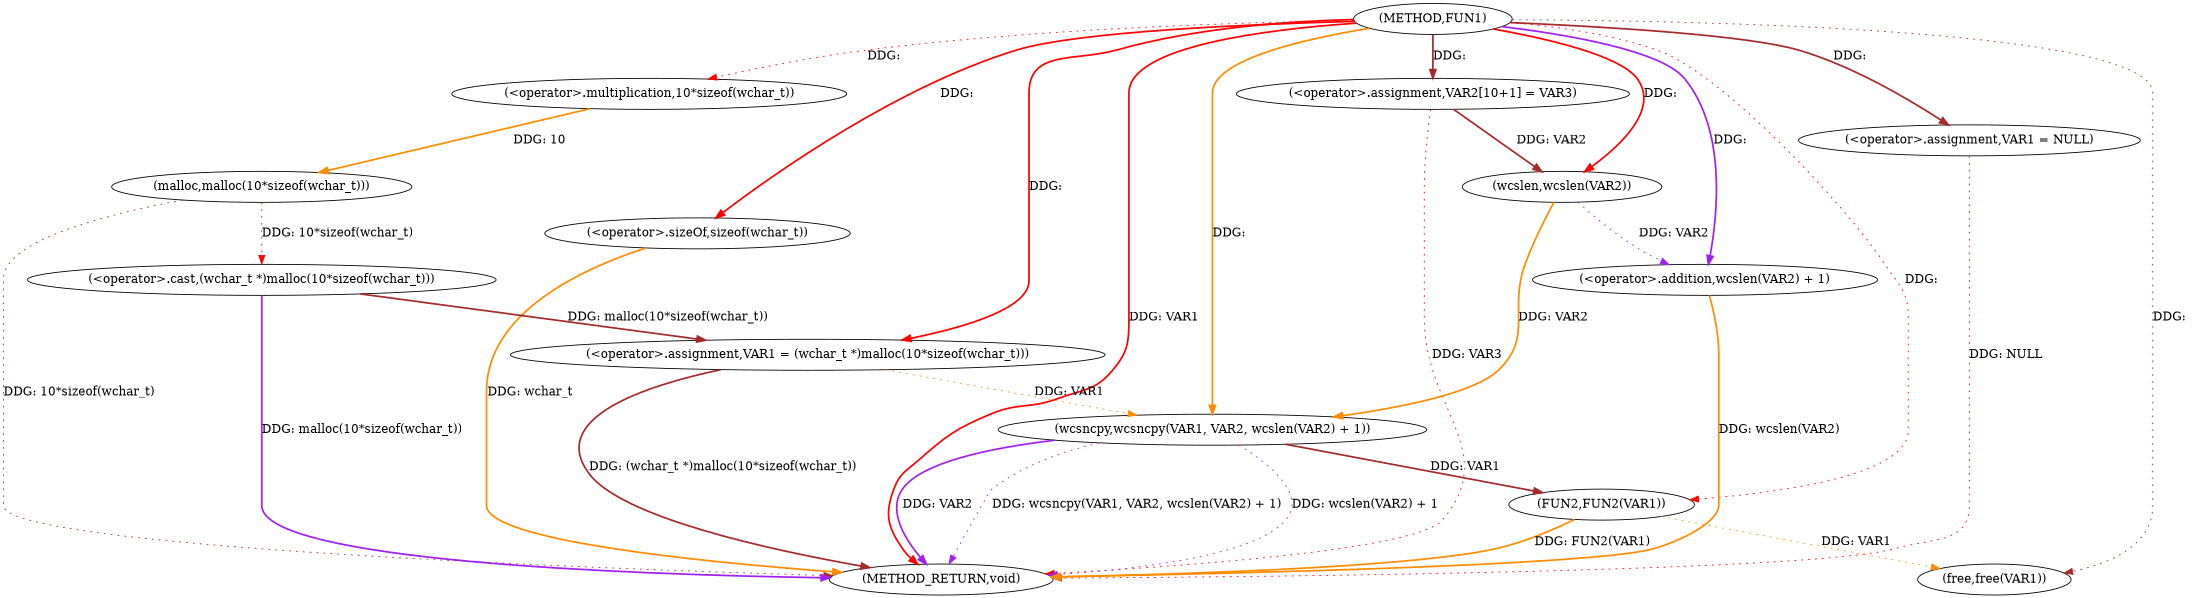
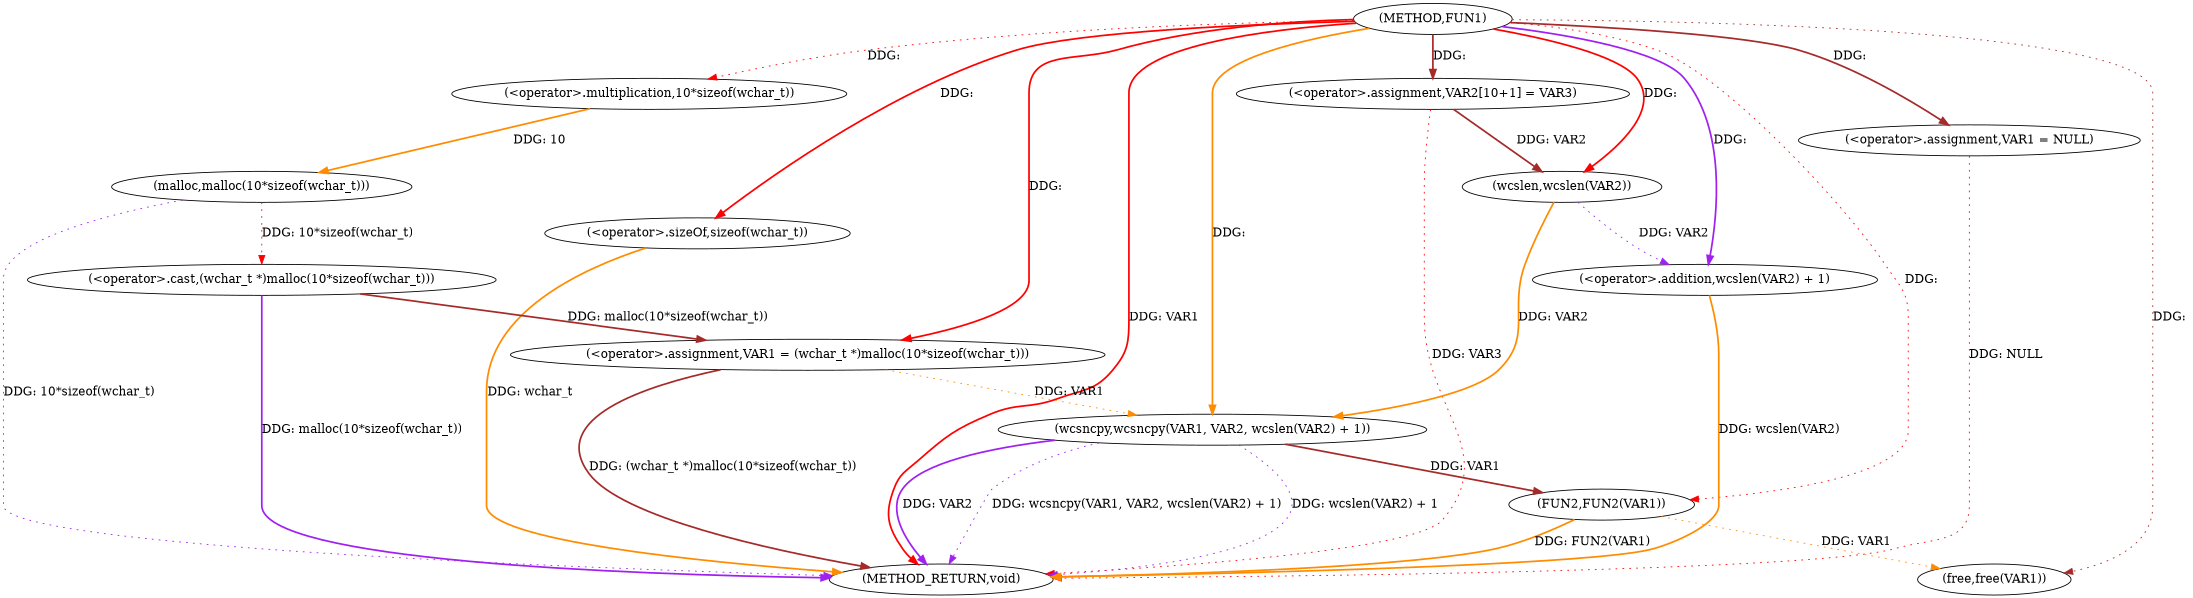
edge "(malloc,malloc(10*sizeof(wchar_t)))" -> "(METHOD_RETURN,void)": color brown -> purple
